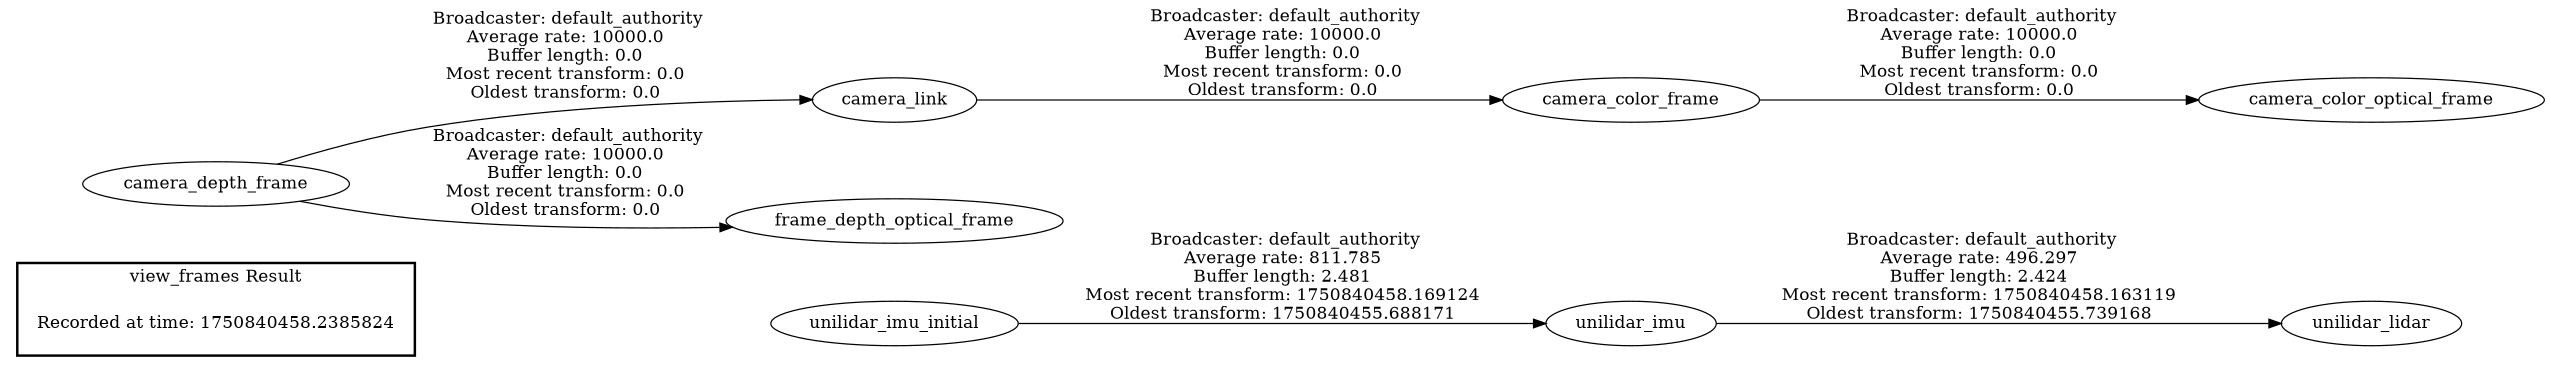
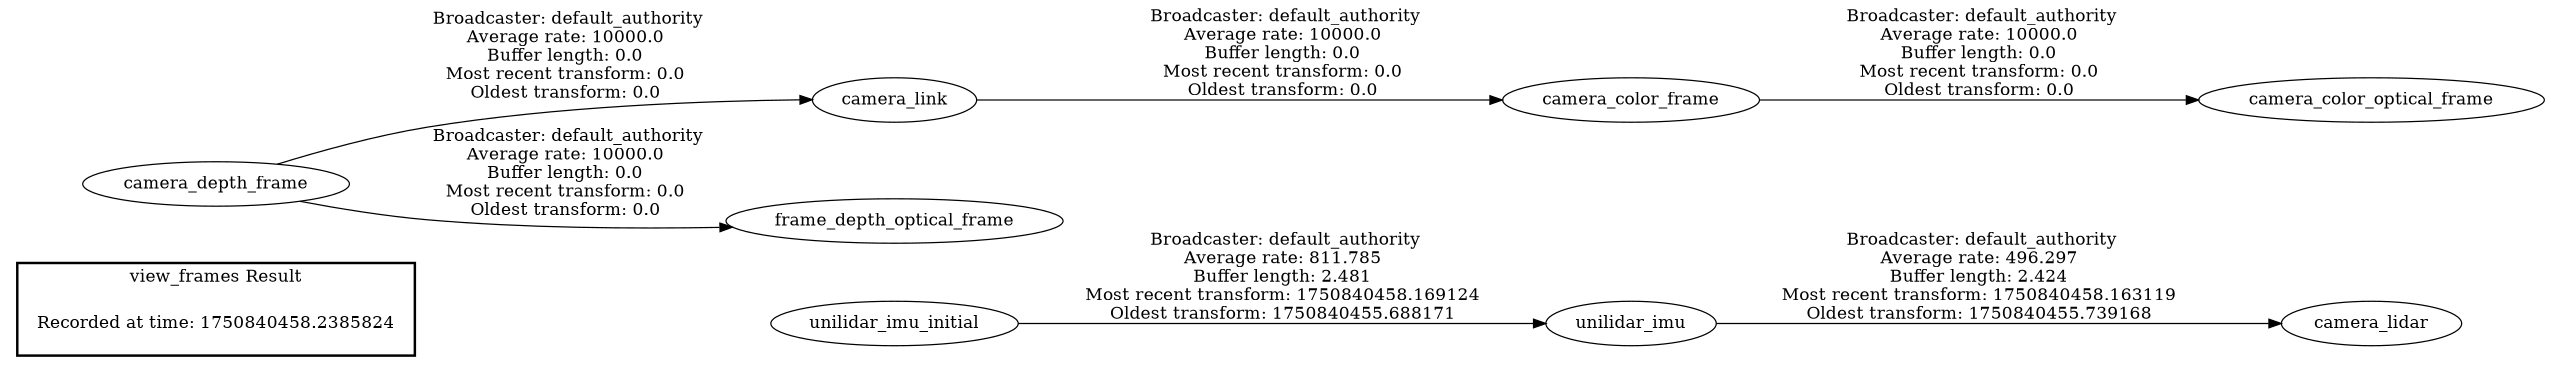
node "unilidar_lidar": label "unilidar_lidar" -> "camera_lidar"
